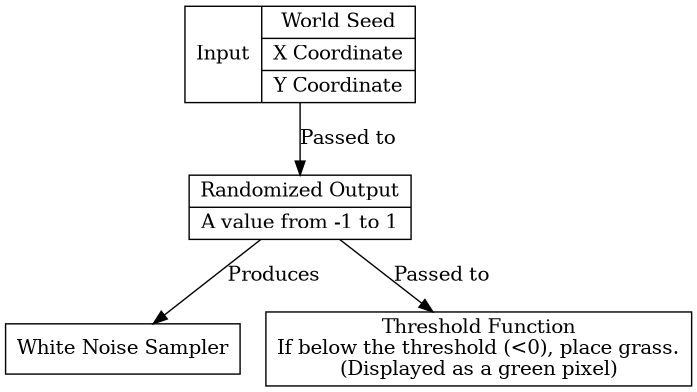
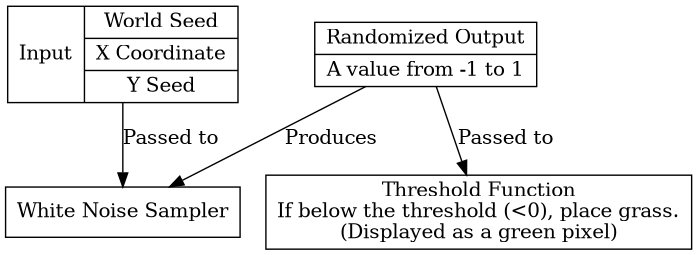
node "Input": text "Y Coordinate" -> "Y Seed"
edge "Input" -> "Randomized Output": now "Input" -> "White Noise Sampler"
